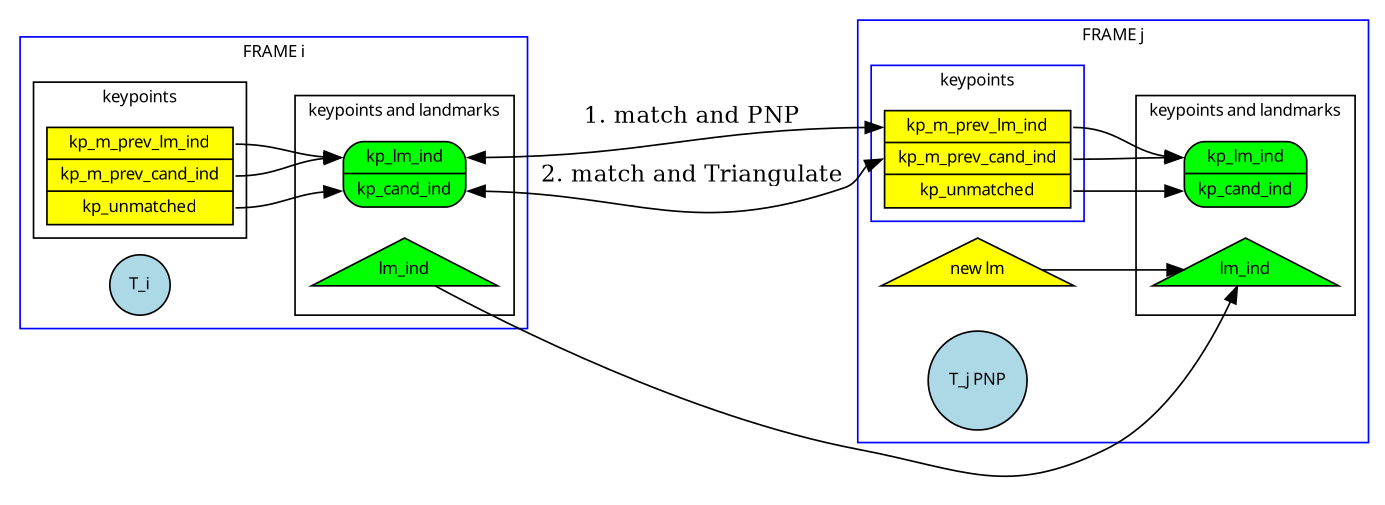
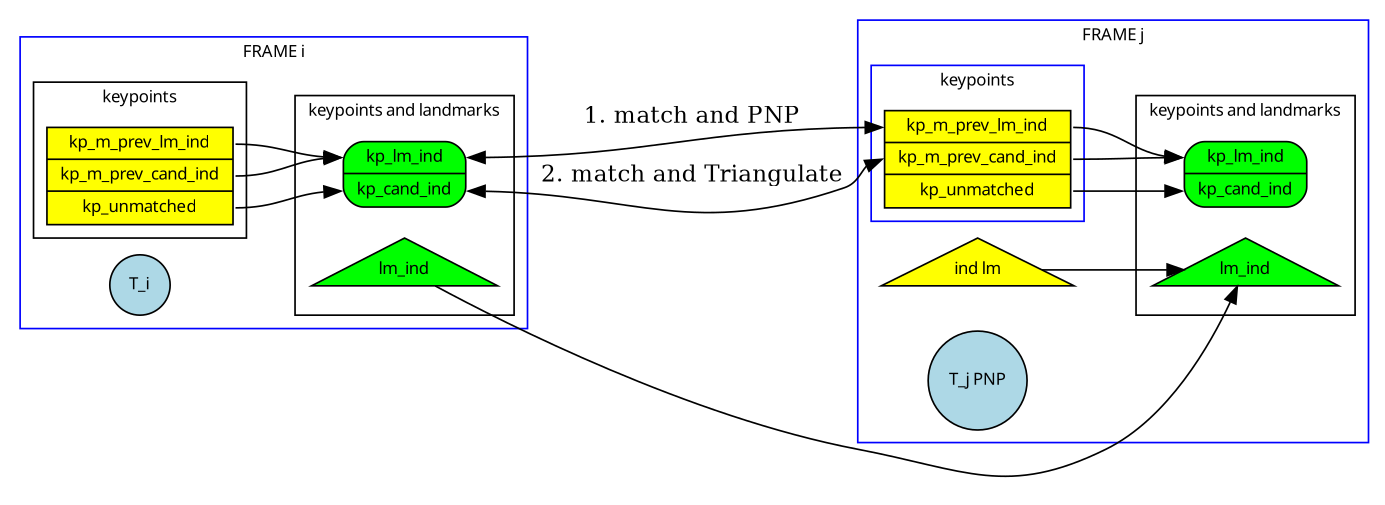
node "new lm": label "new lm" -> "ind lm"
